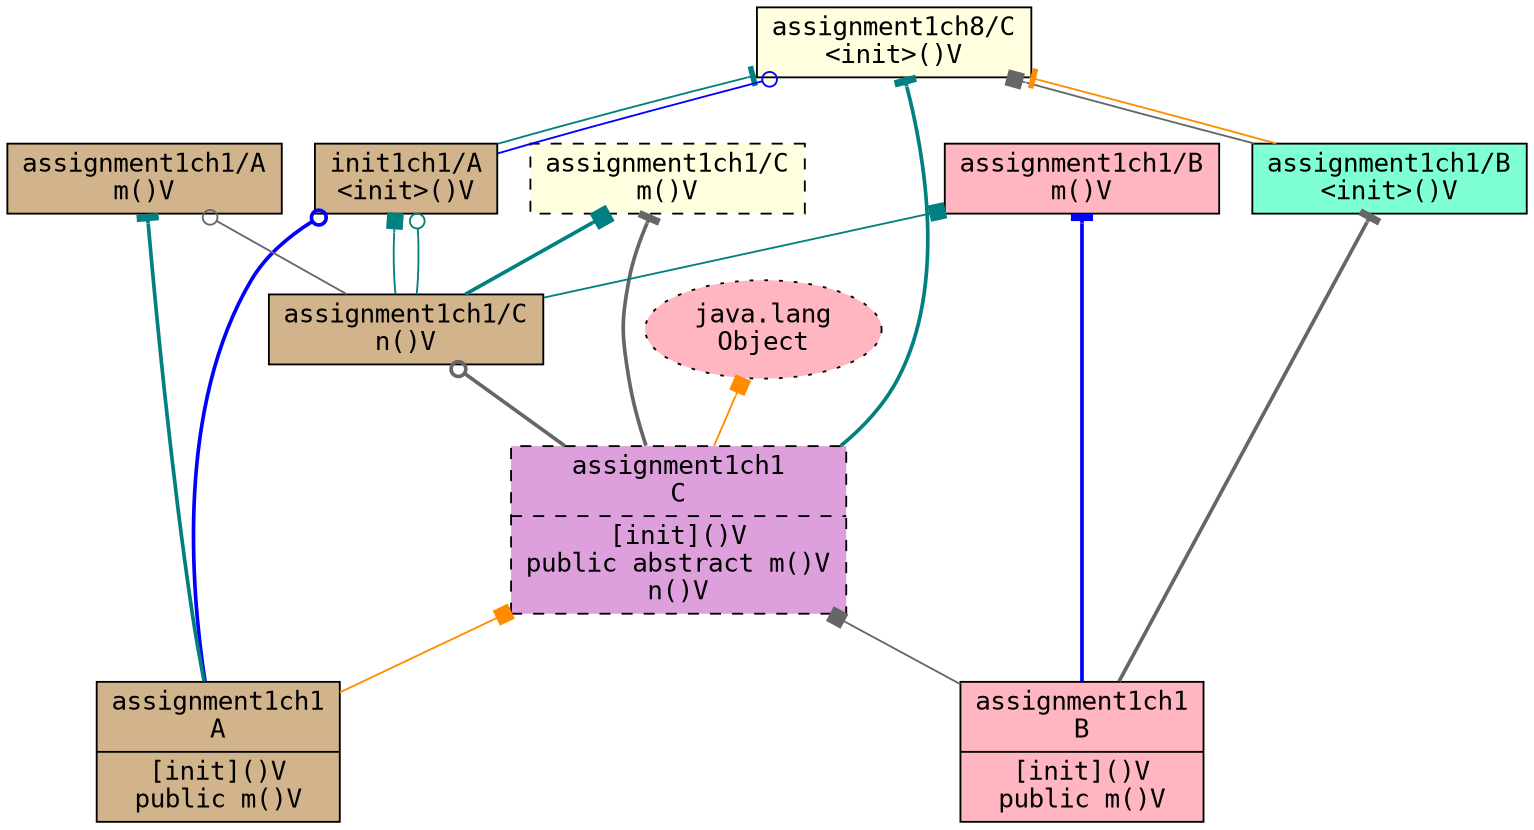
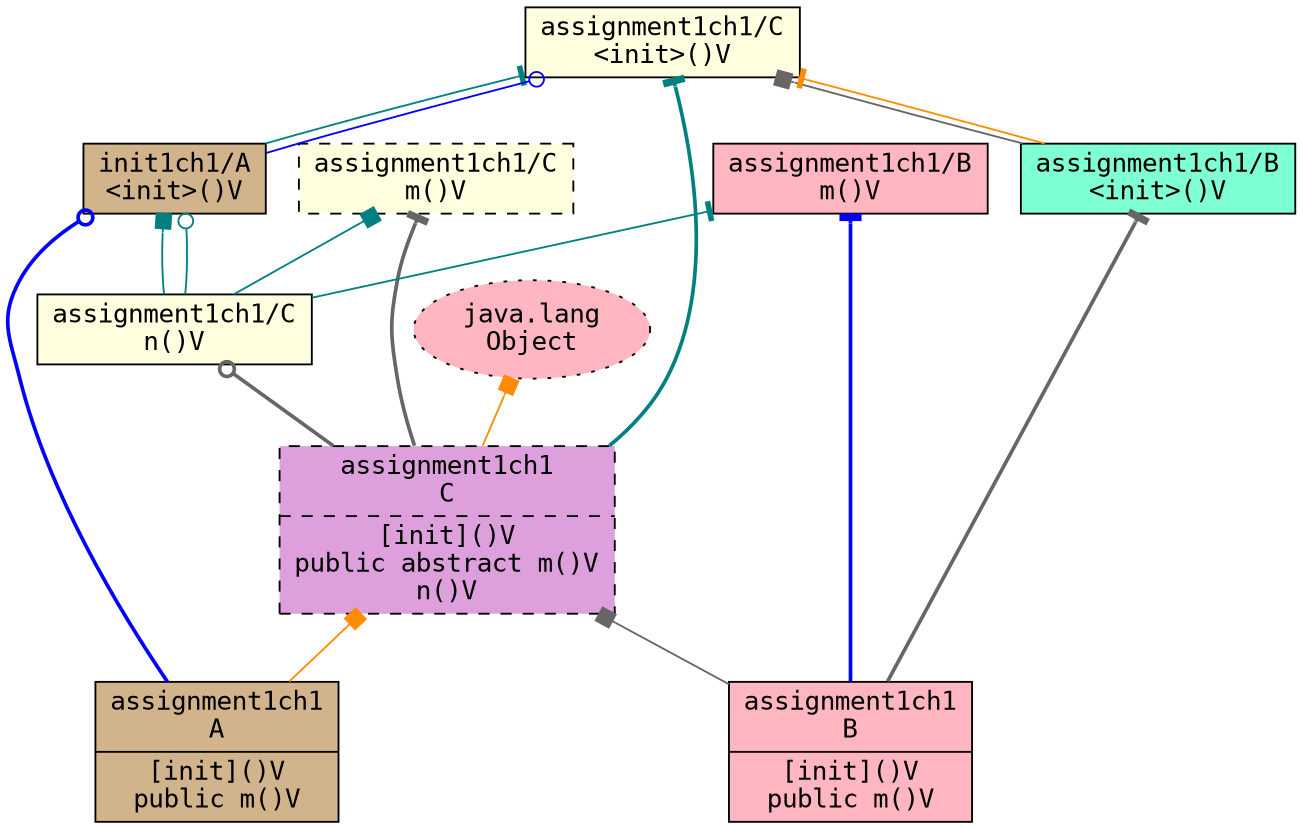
node "assignment1ch8/C <init>()V": label "assignment1ch8/C <init>()V" -> "assignment1ch1/C <init>()V"
node "assignment1ch1/A m()V": removed
edge "assignment1ch1/C n()V" -> "assignment1ch1/B m()V": arrowhead box -> tee
edge "assignment1ch1/C n()V" -> "assignment1ch1/C m()V": style bold -> solid
node "assignment1ch1/C n()V": fillcolor tan -> lightyellow
